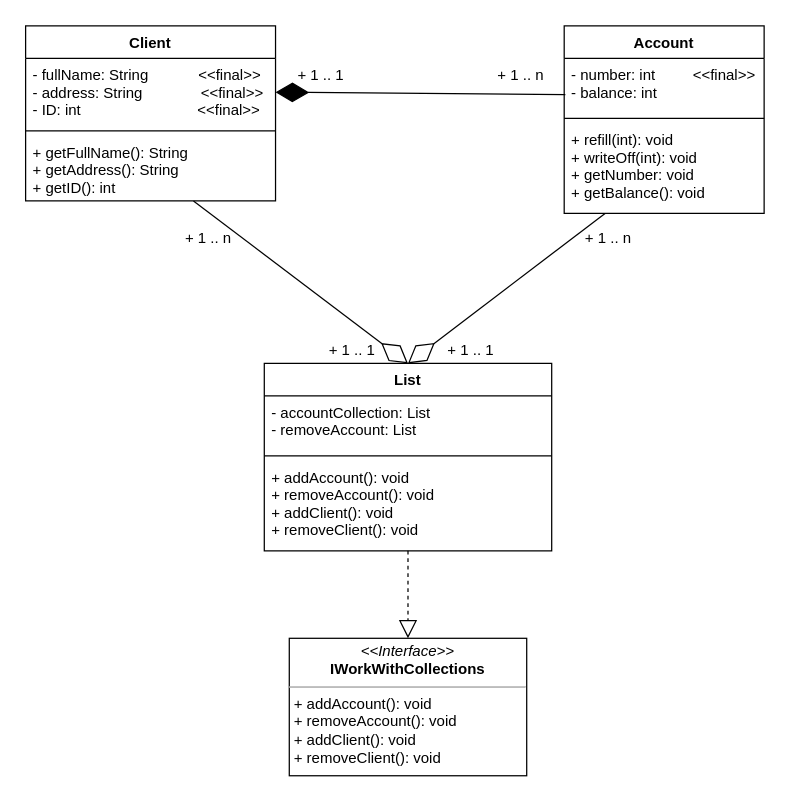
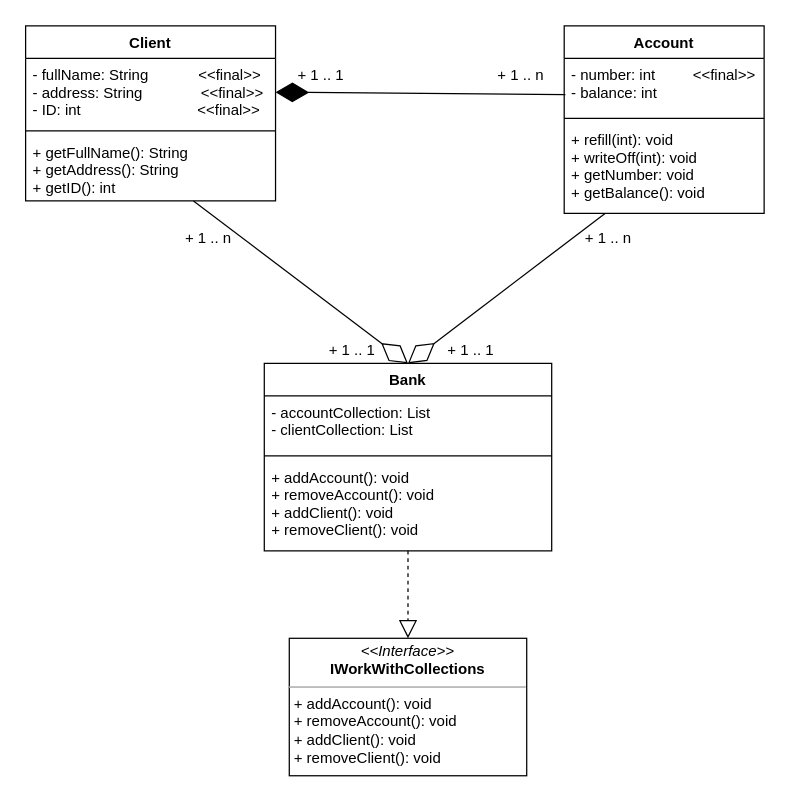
node "List": label "List" -> "Bank"
node "- accountCollection: List - removeAccount: List": label "- accountCollection: List - removeAccount: List" -> "- accountCollection: List - clientCollection: List"
